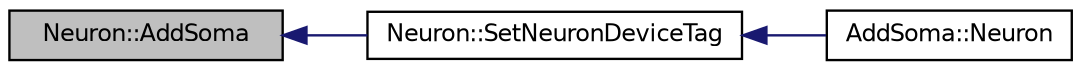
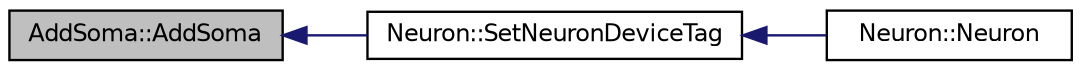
node "Neuron::AddSoma": label "Neuron::AddSoma" -> "AddSoma::AddSoma"
node "AddSoma::Neuron": label "AddSoma::Neuron" -> "Neuron::Neuron"
